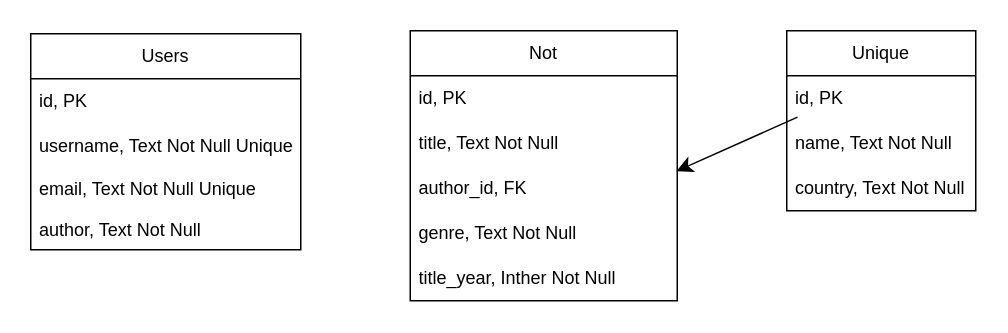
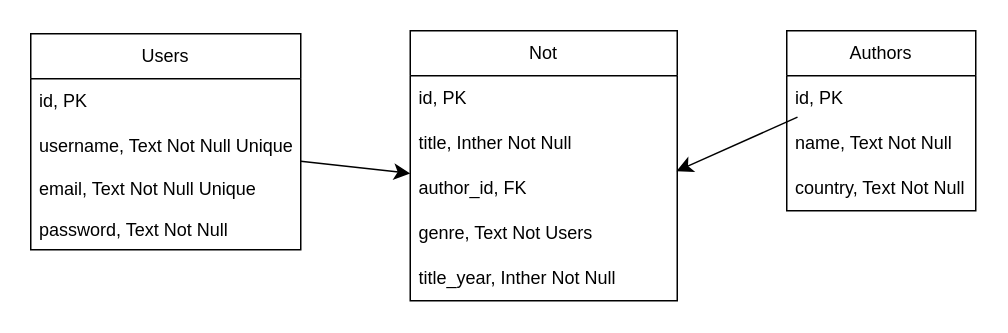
node "Unique": label "Unique" -> "Authors"
node "title, Text Not Null": label "title, Text Not Null" -> "title, Inther Not Null"
edge "username, Text Not Null Unique" -> "author_id, FK": added
node "author, Text Not Null": label "author, Text Not Null" -> "password, Text Not Null"
node "genre, Text Not Null": label "genre, Text Not Null" -> "genre, Text Not Users"
